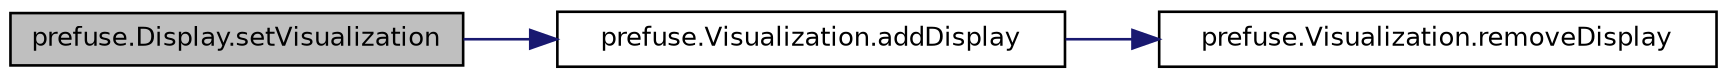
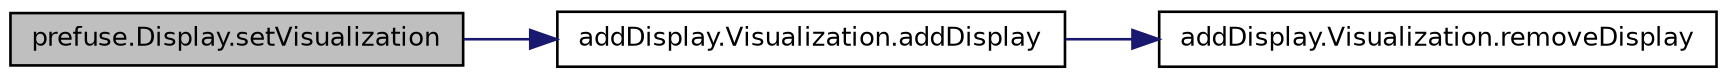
node "prefuse.Visualization.addDisplay": label "prefuse.Visualization.addDisplay" -> "addDisplay.Visualization.addDisplay"
node "prefuse.Visualization.removeDisplay": label "prefuse.Visualization.removeDisplay" -> "addDisplay.Visualization.removeDisplay"
